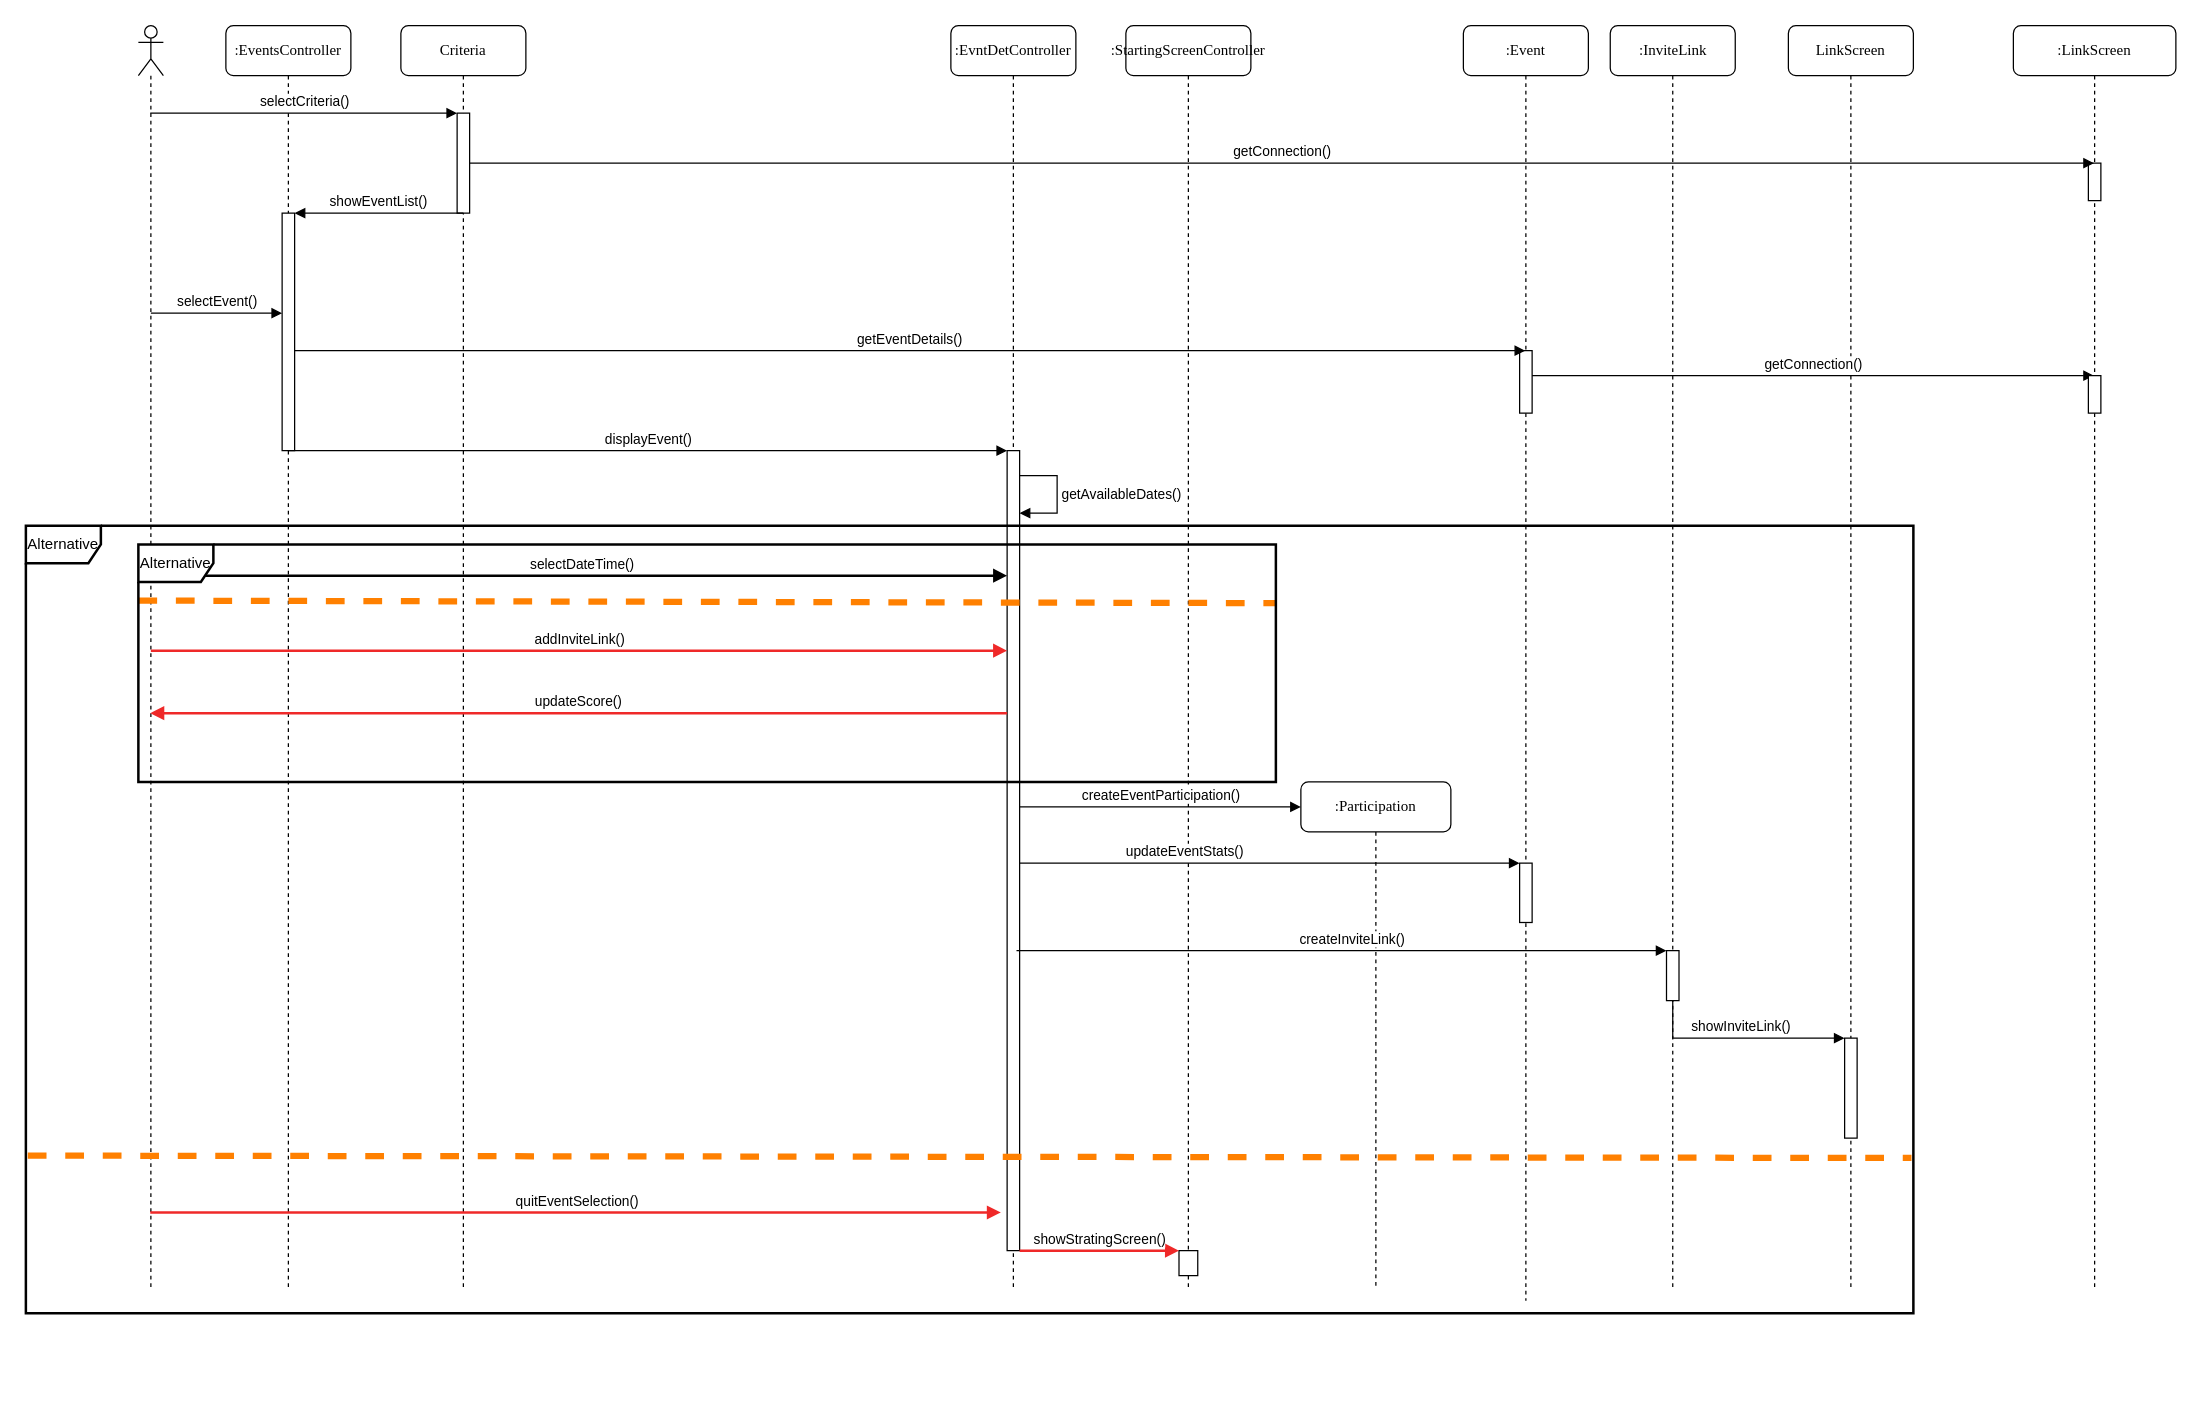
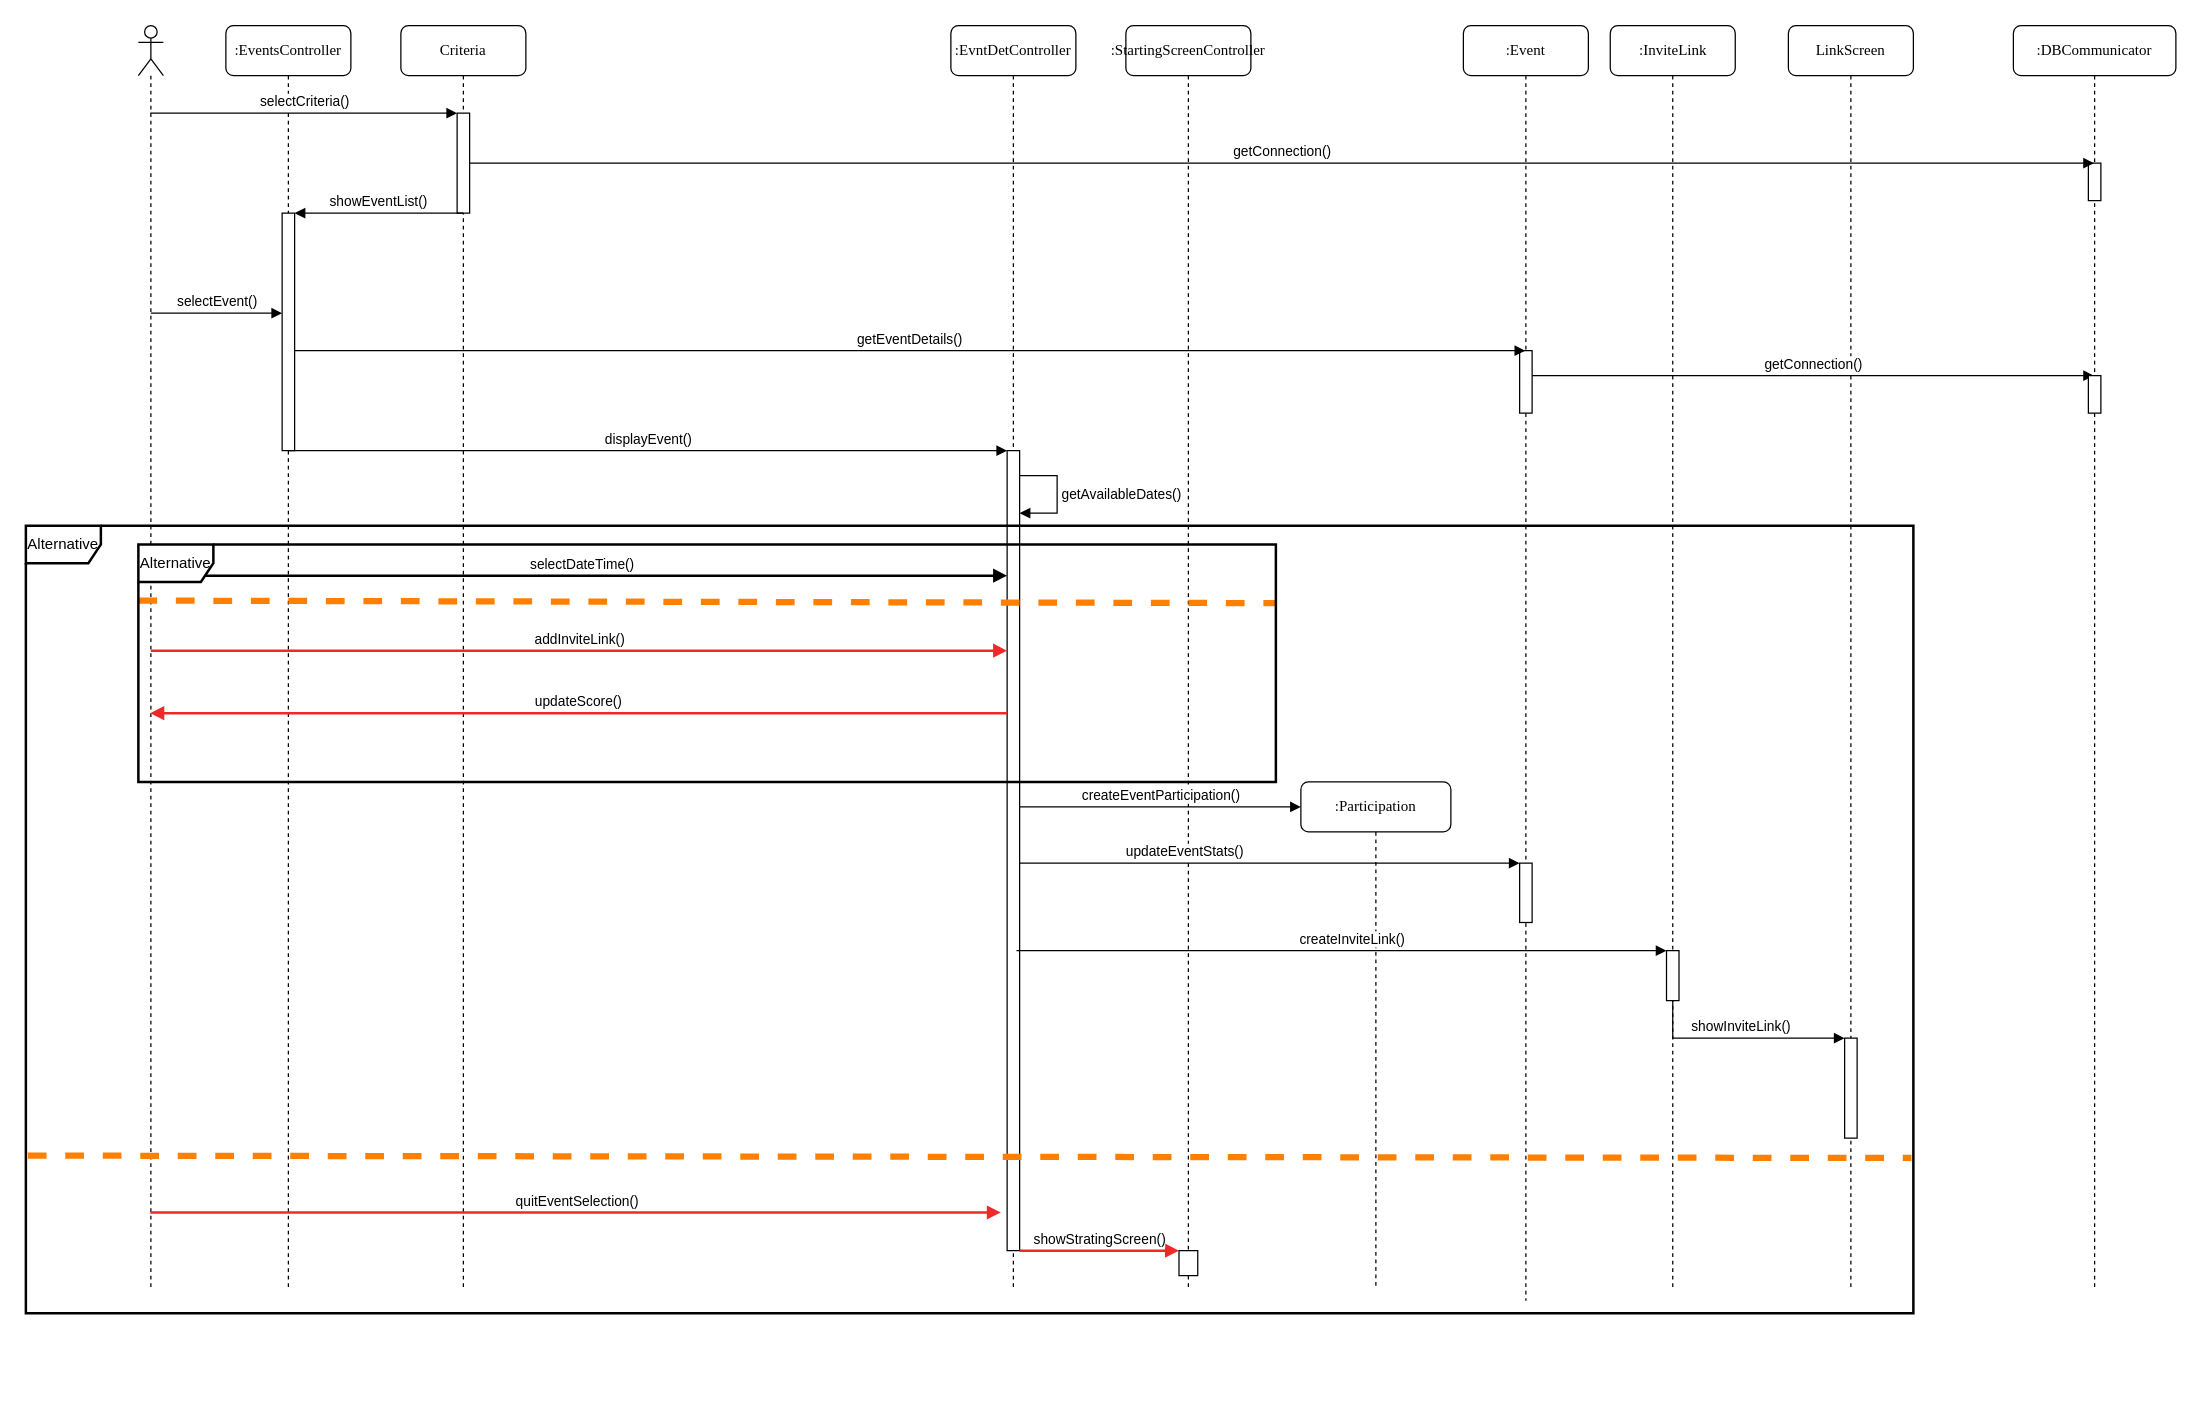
node ":LinkScreen": label ":LinkScreen" -> ":DBCommunicator"
